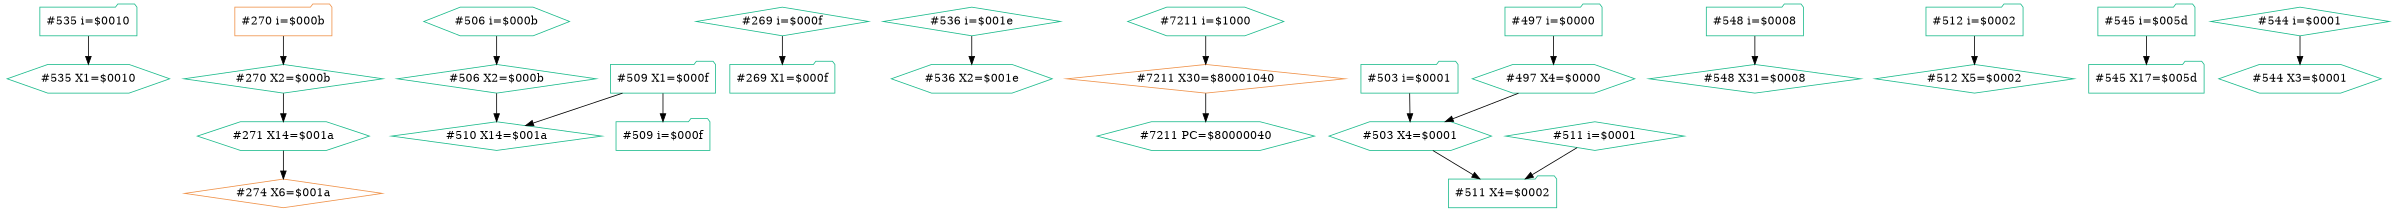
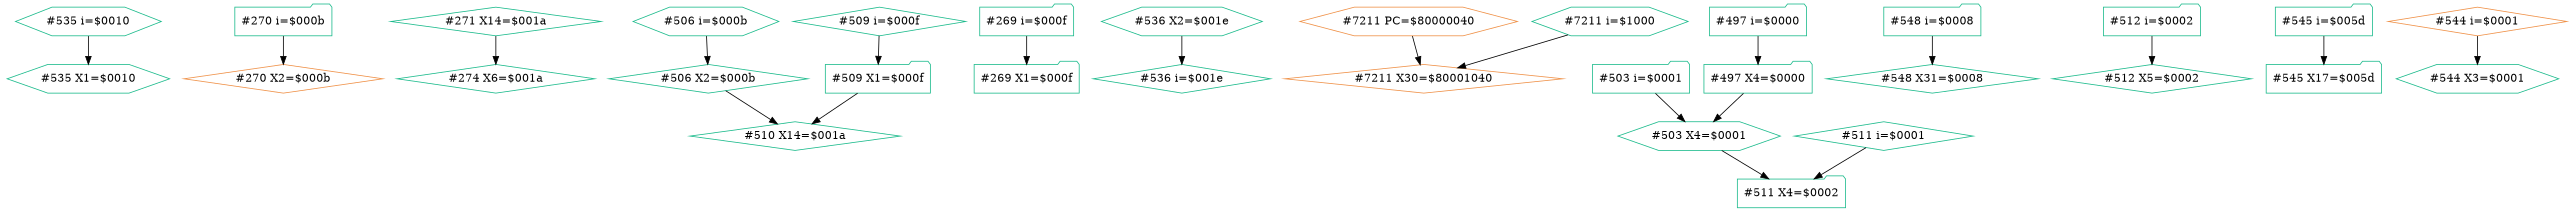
node "#535 i=$0010": shape folder -> hexagon
node "#270 i=$000b": color #ef9148 -> #1aba8b
node "#269 i=$000f": shape diamond -> folder
node "#544 i=$0001": color #1aba8b -> #ef9148
edge "#536 i=$001e" -> "#536 X2=$001e": reversed
node "#270 X2=$000b": color #1aba8b -> #ef9148
node "#497 X4=$0000": shape hexagon -> folder
edge "#270 X2=$000b" -> "#271 X14=$001a": removed
edge "#509 X1=$000f" -> "#509 i=$000f": reversed
edge "#7211 X30=$80001040" -> "#7211 PC=$80000040": reversed
node "#271 X14=$001a": shape hexagon -> diamond
node "#509 i=$000f": shape folder -> diamond
node "#7211 PC=$80000040": color #1aba8b -> #ef9148
node "#274 X6=$001a": color #ef9148 -> #1aba8b
